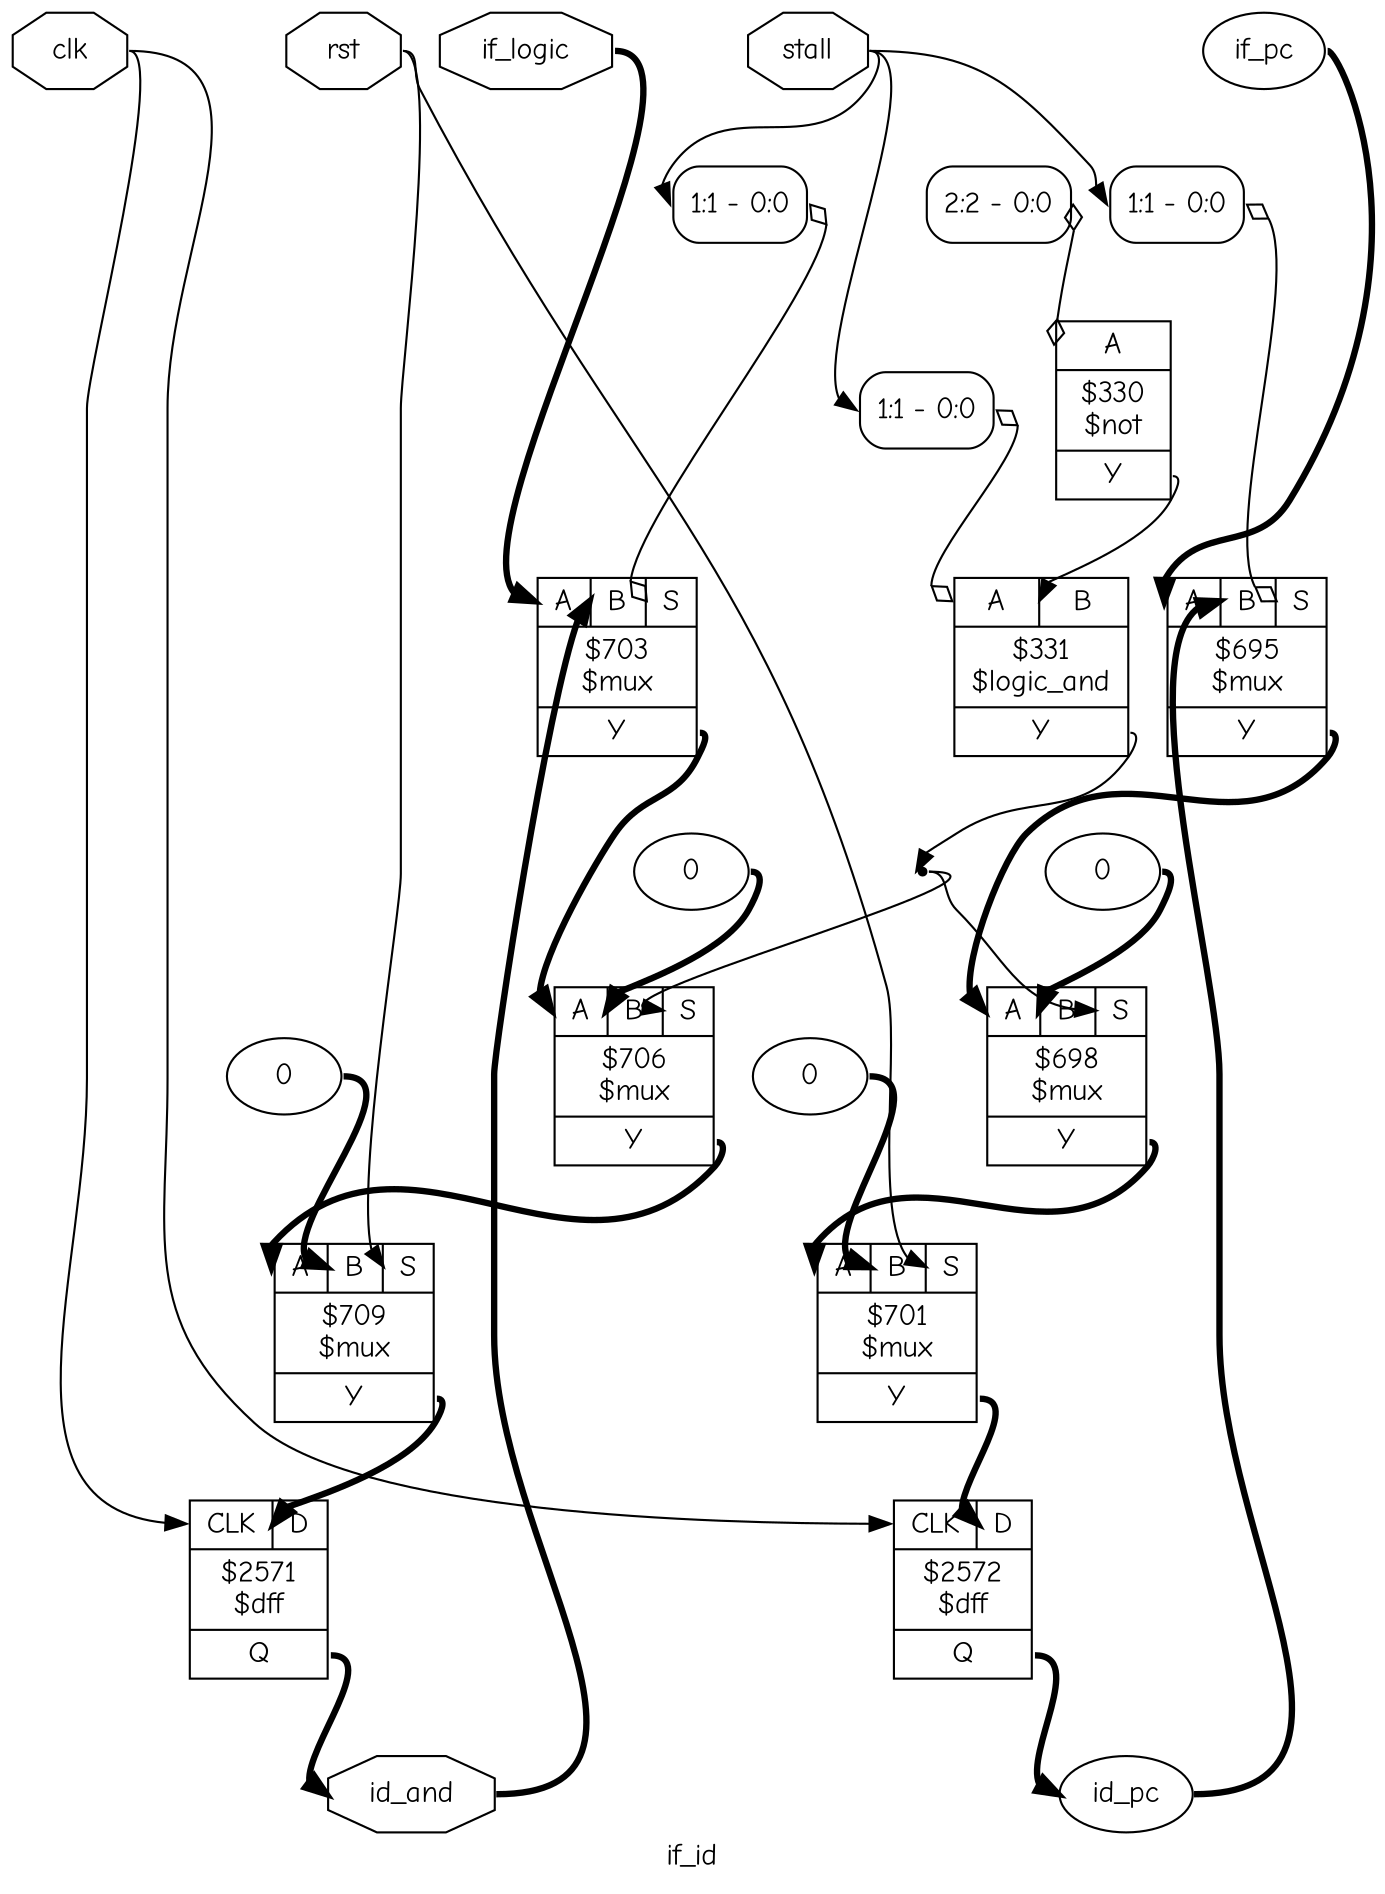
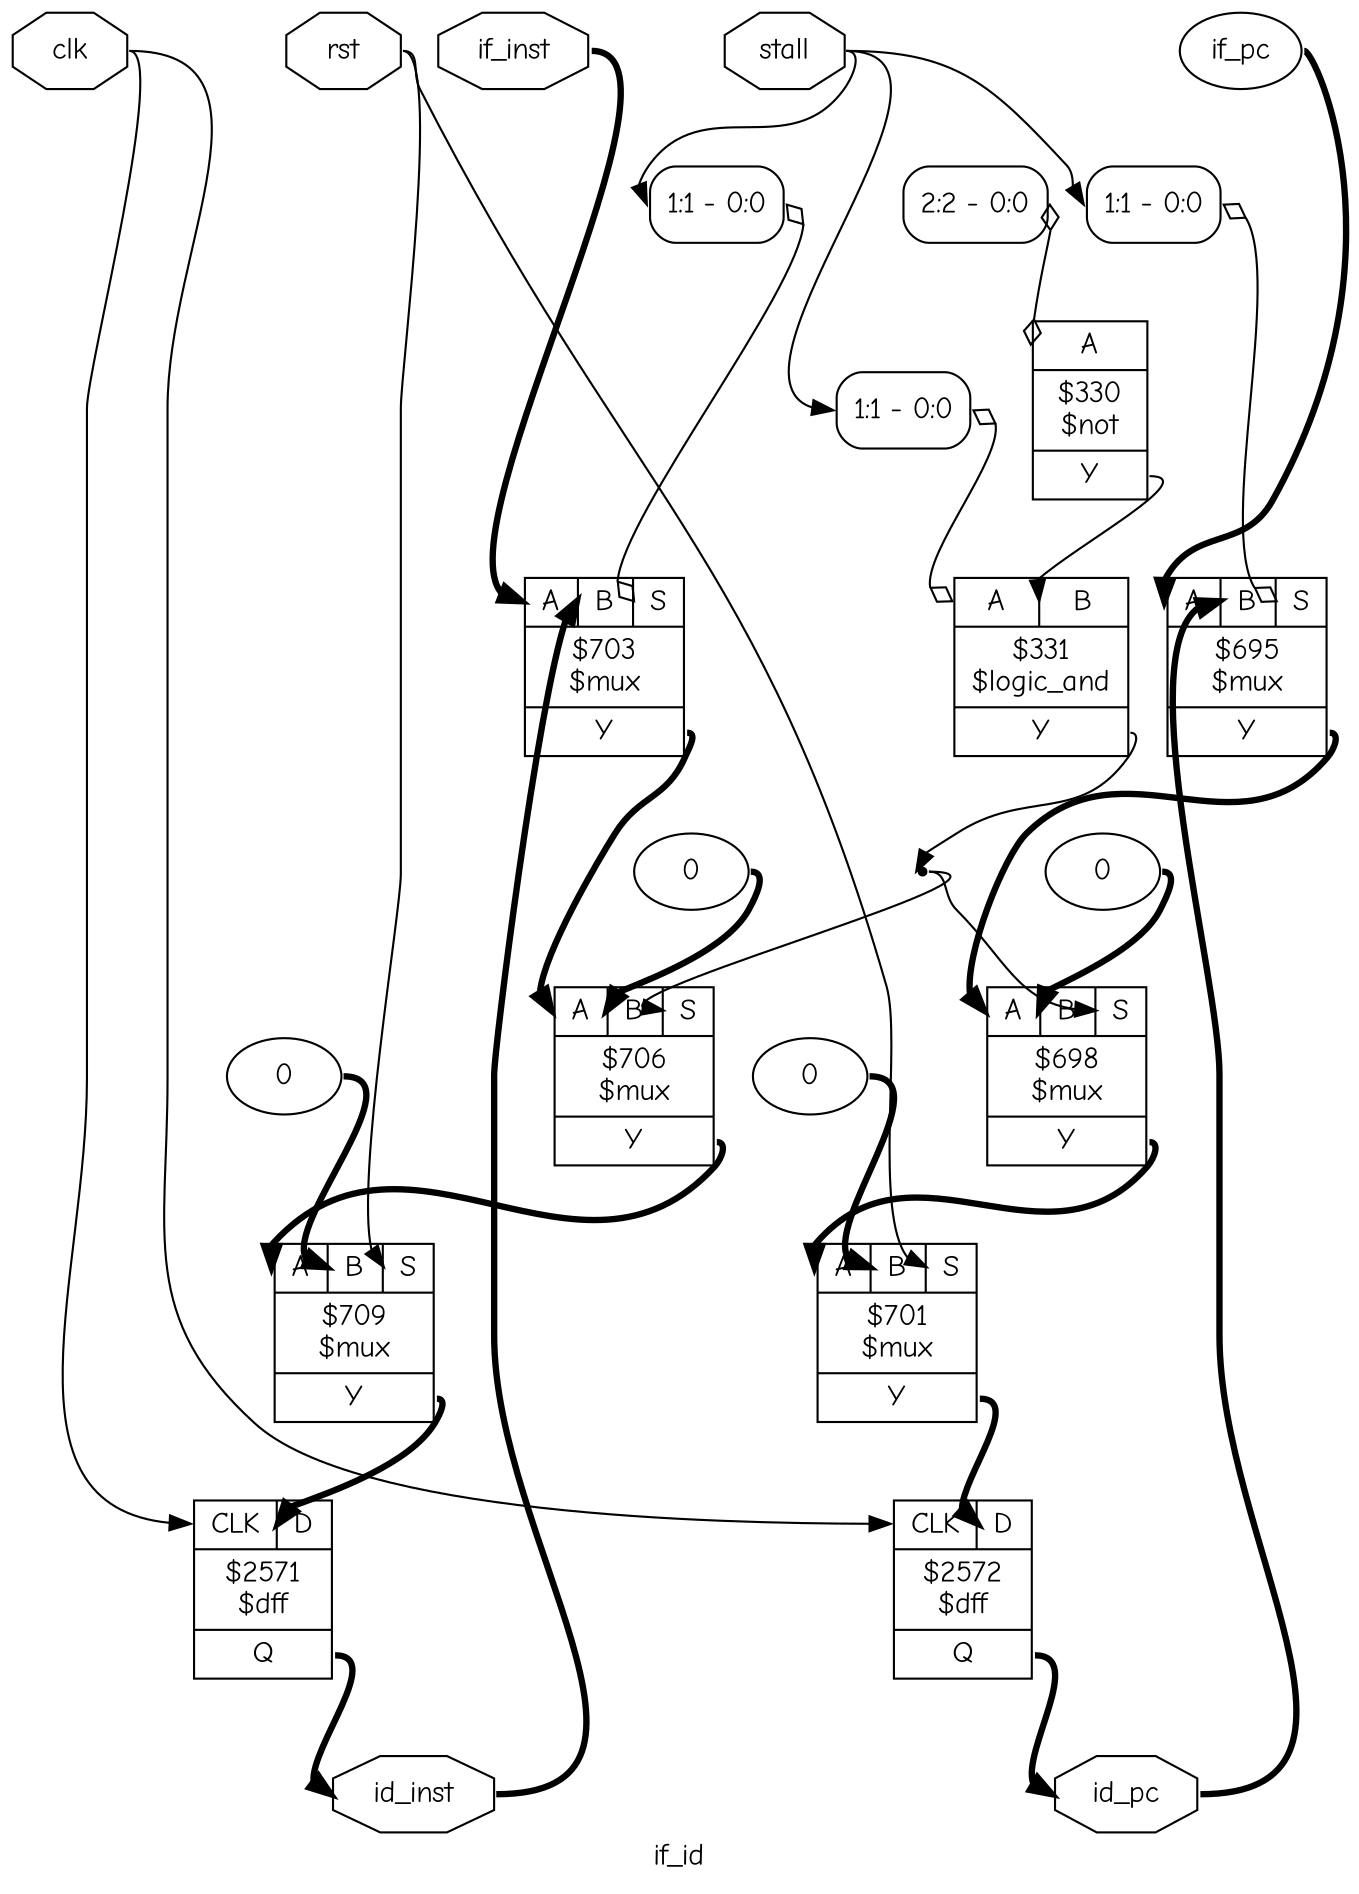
node "if_logic": label "if_logic" -> "if_inst"
node "id_and": label "id_and" -> "id_inst"
node "id_pc": shape ellipse -> octagon
